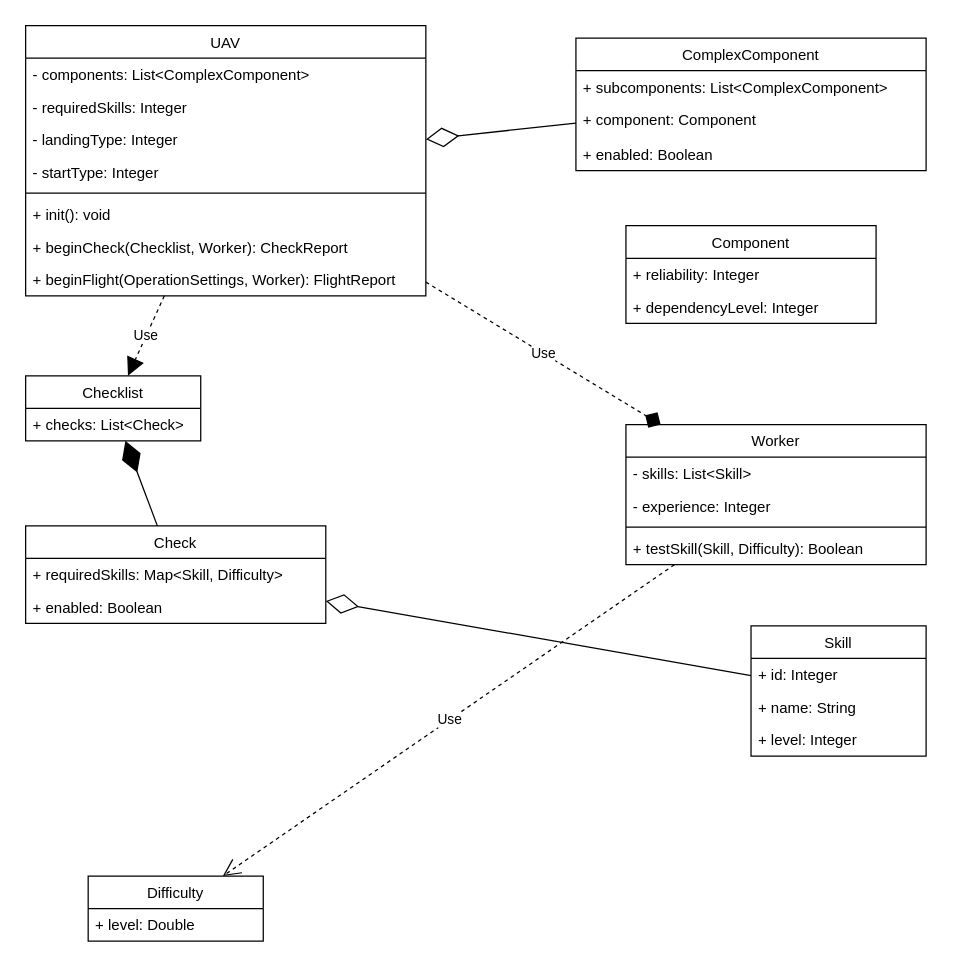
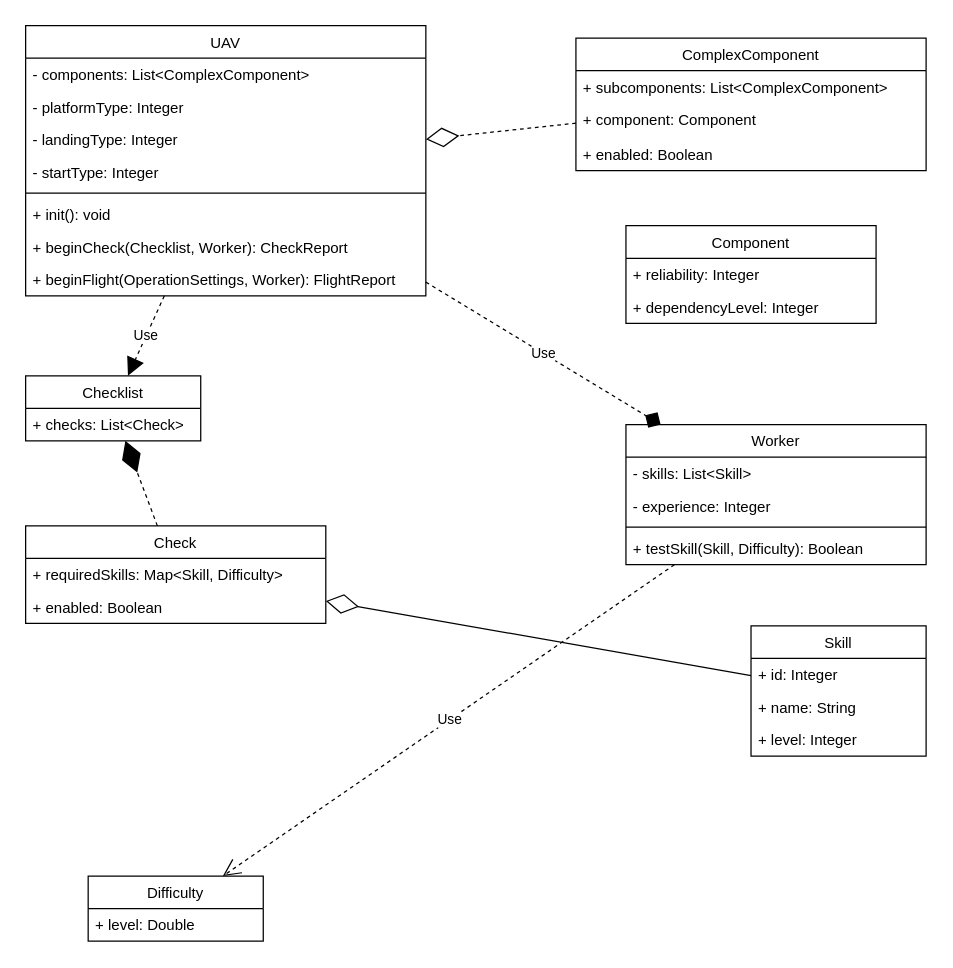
node "- requiredSkills: Integer": label "- requiredSkills: Integer" -> "- platformType: Integer"
edge "ComplexComponent" -> "UAV": style solid -> dashed
edge "Check" -> "Checklist": style solid -> dashed
